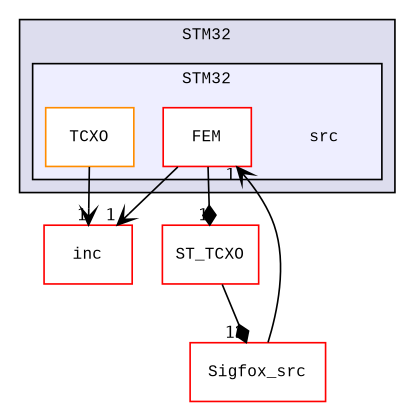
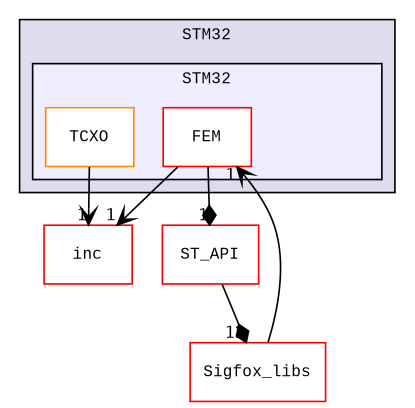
node "src": removed
node "ST_TCXO": label "ST_TCXO" -> "ST_API"
node "Sigfox_src": label "Sigfox_src" -> "Sigfox_libs"
